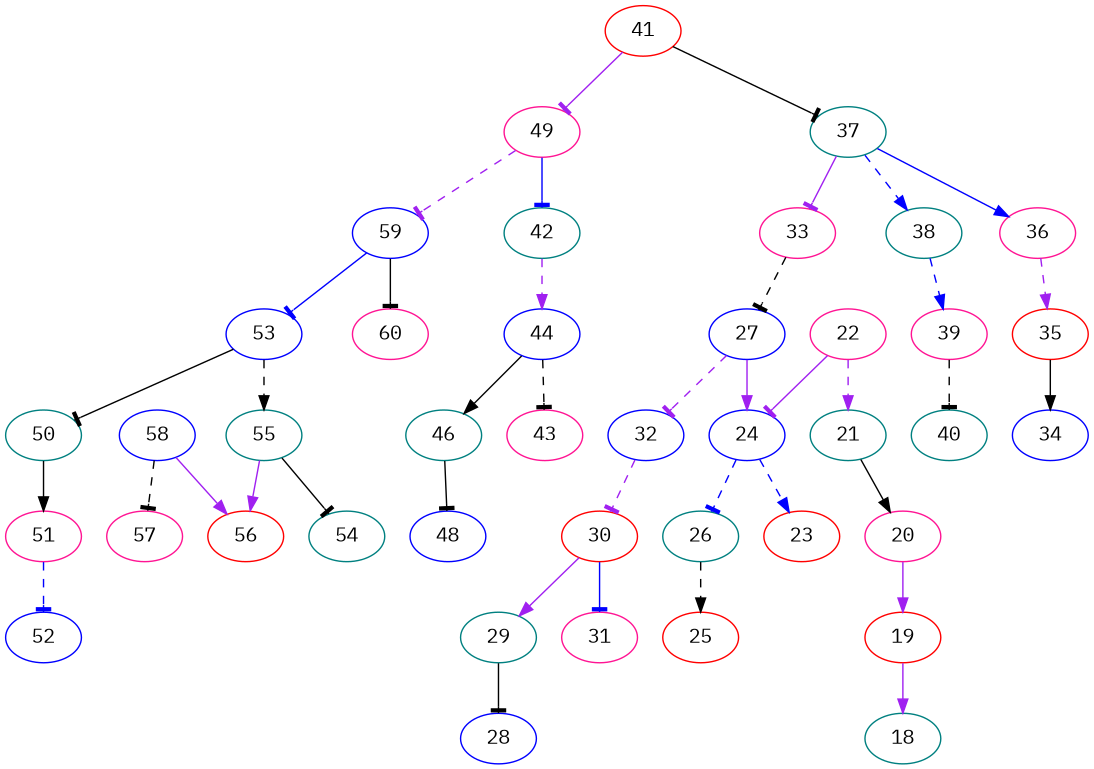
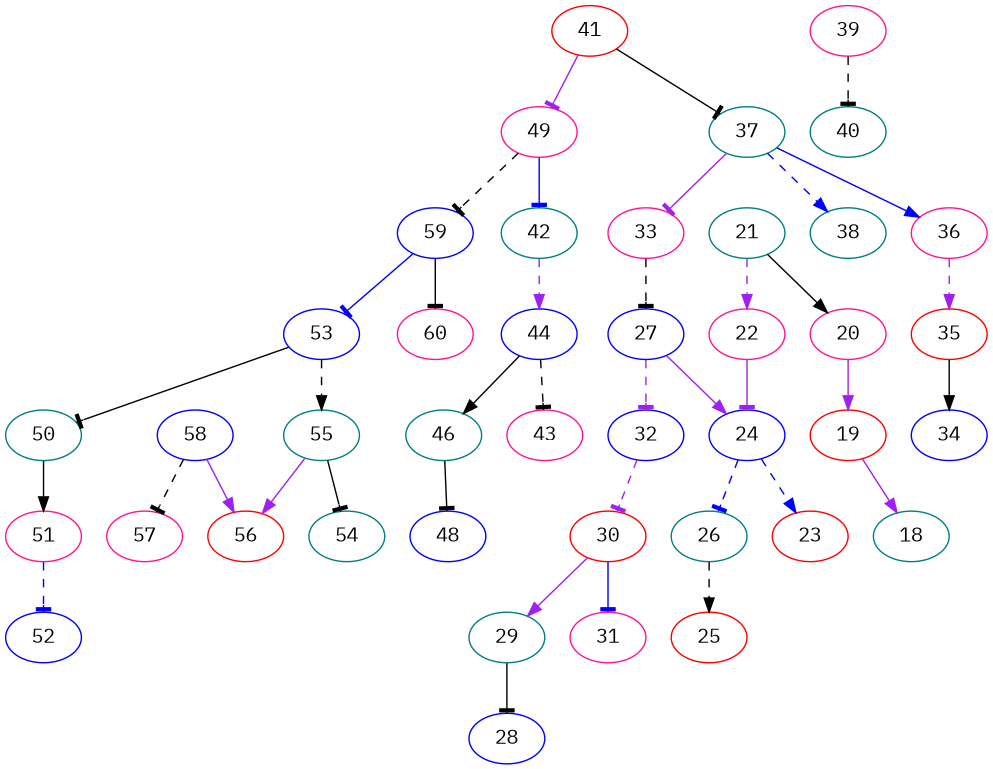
edge "49" -> "59": color purple -> black
edge "38" -> "39": removed
edge "22" -> "21": reversed
